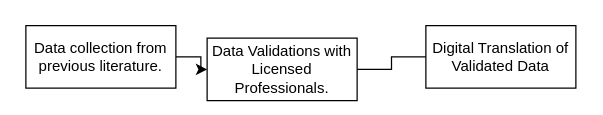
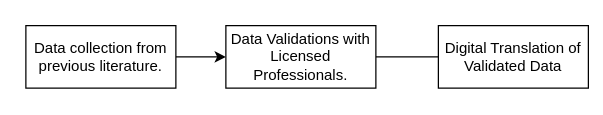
node "Digital Translation of Validated Data": moved (501, 57) -> (513, 57)
node "Data Validations with Licensed Professionals.": moved (282, 69) -> (301, 57)
